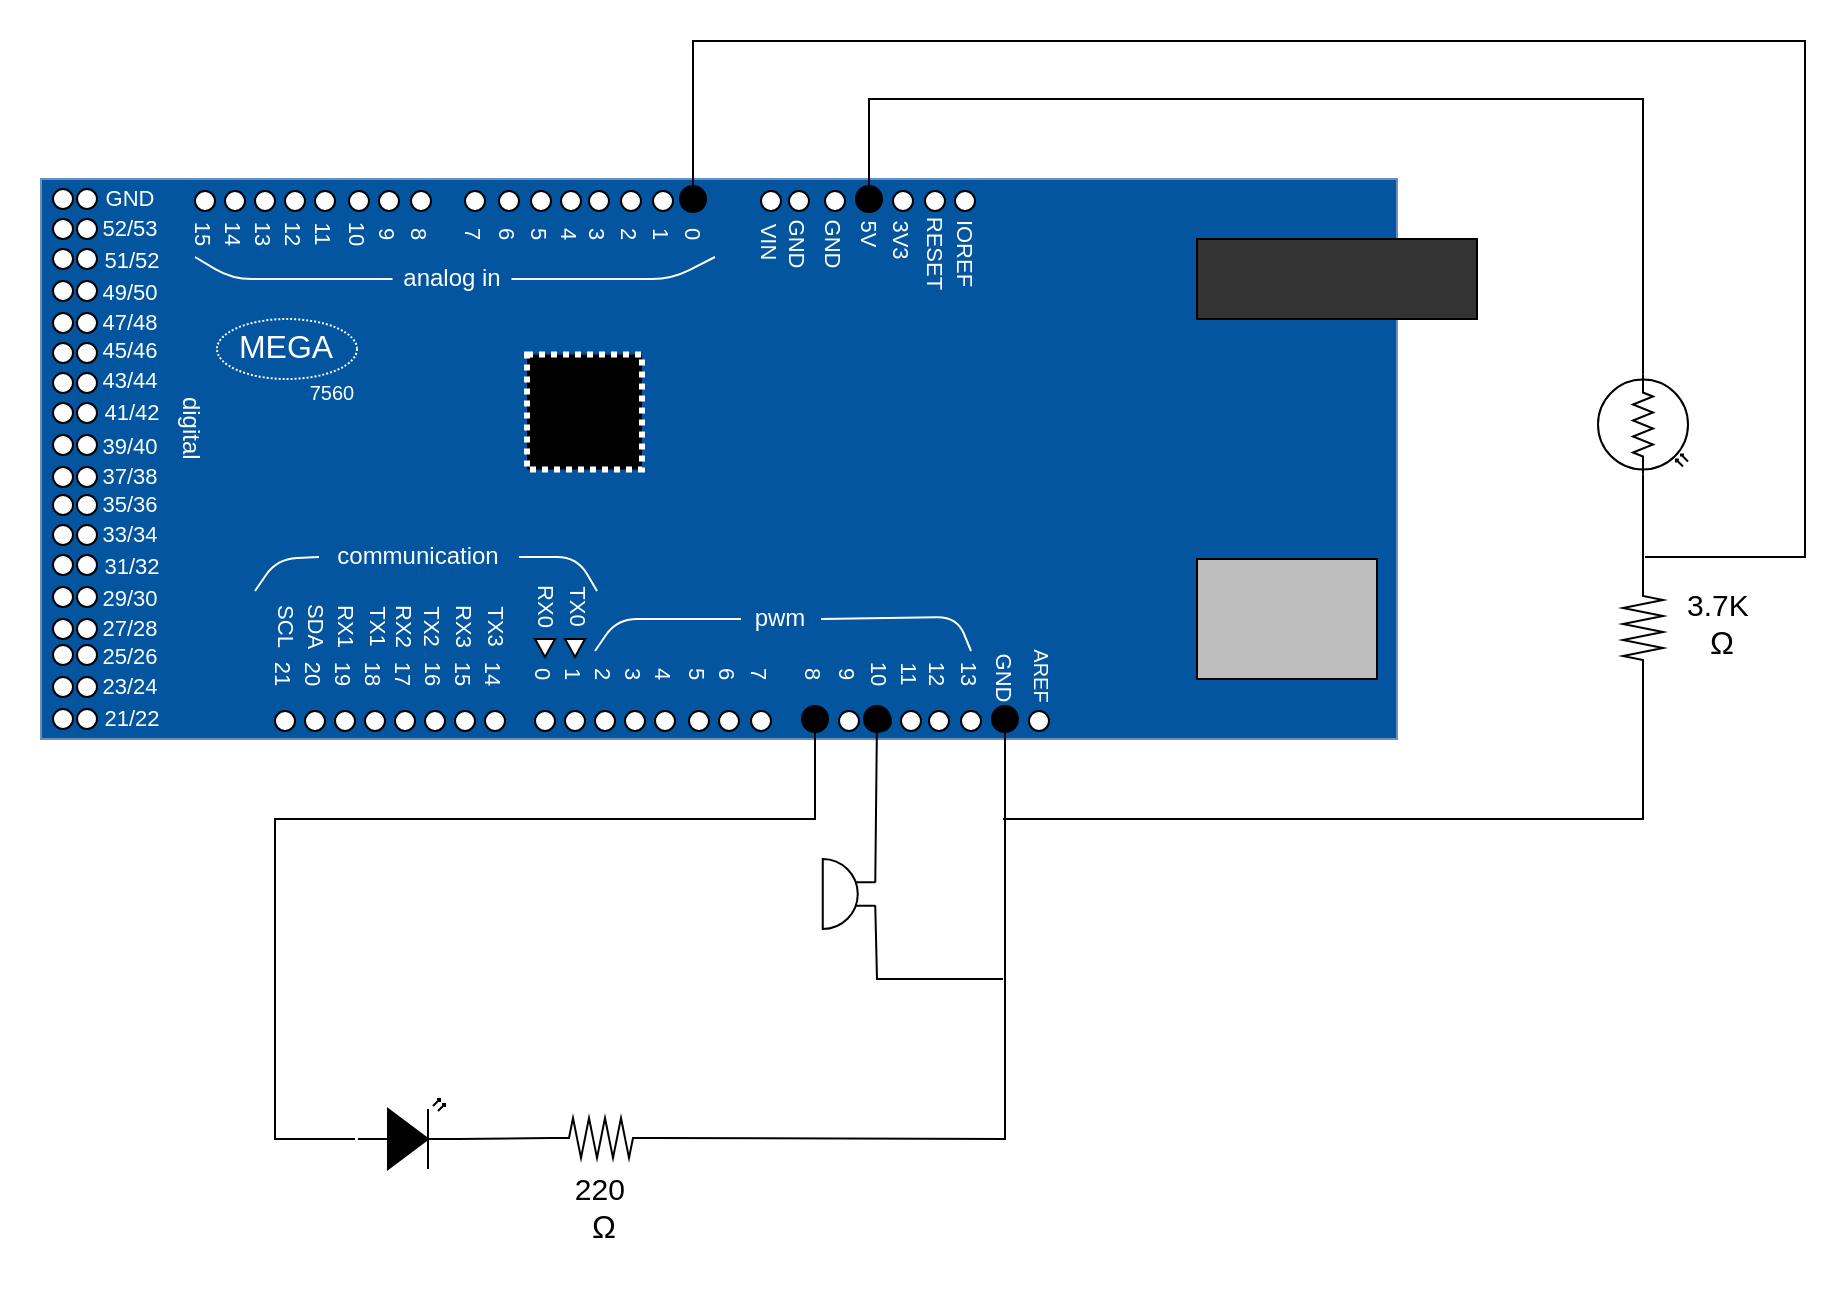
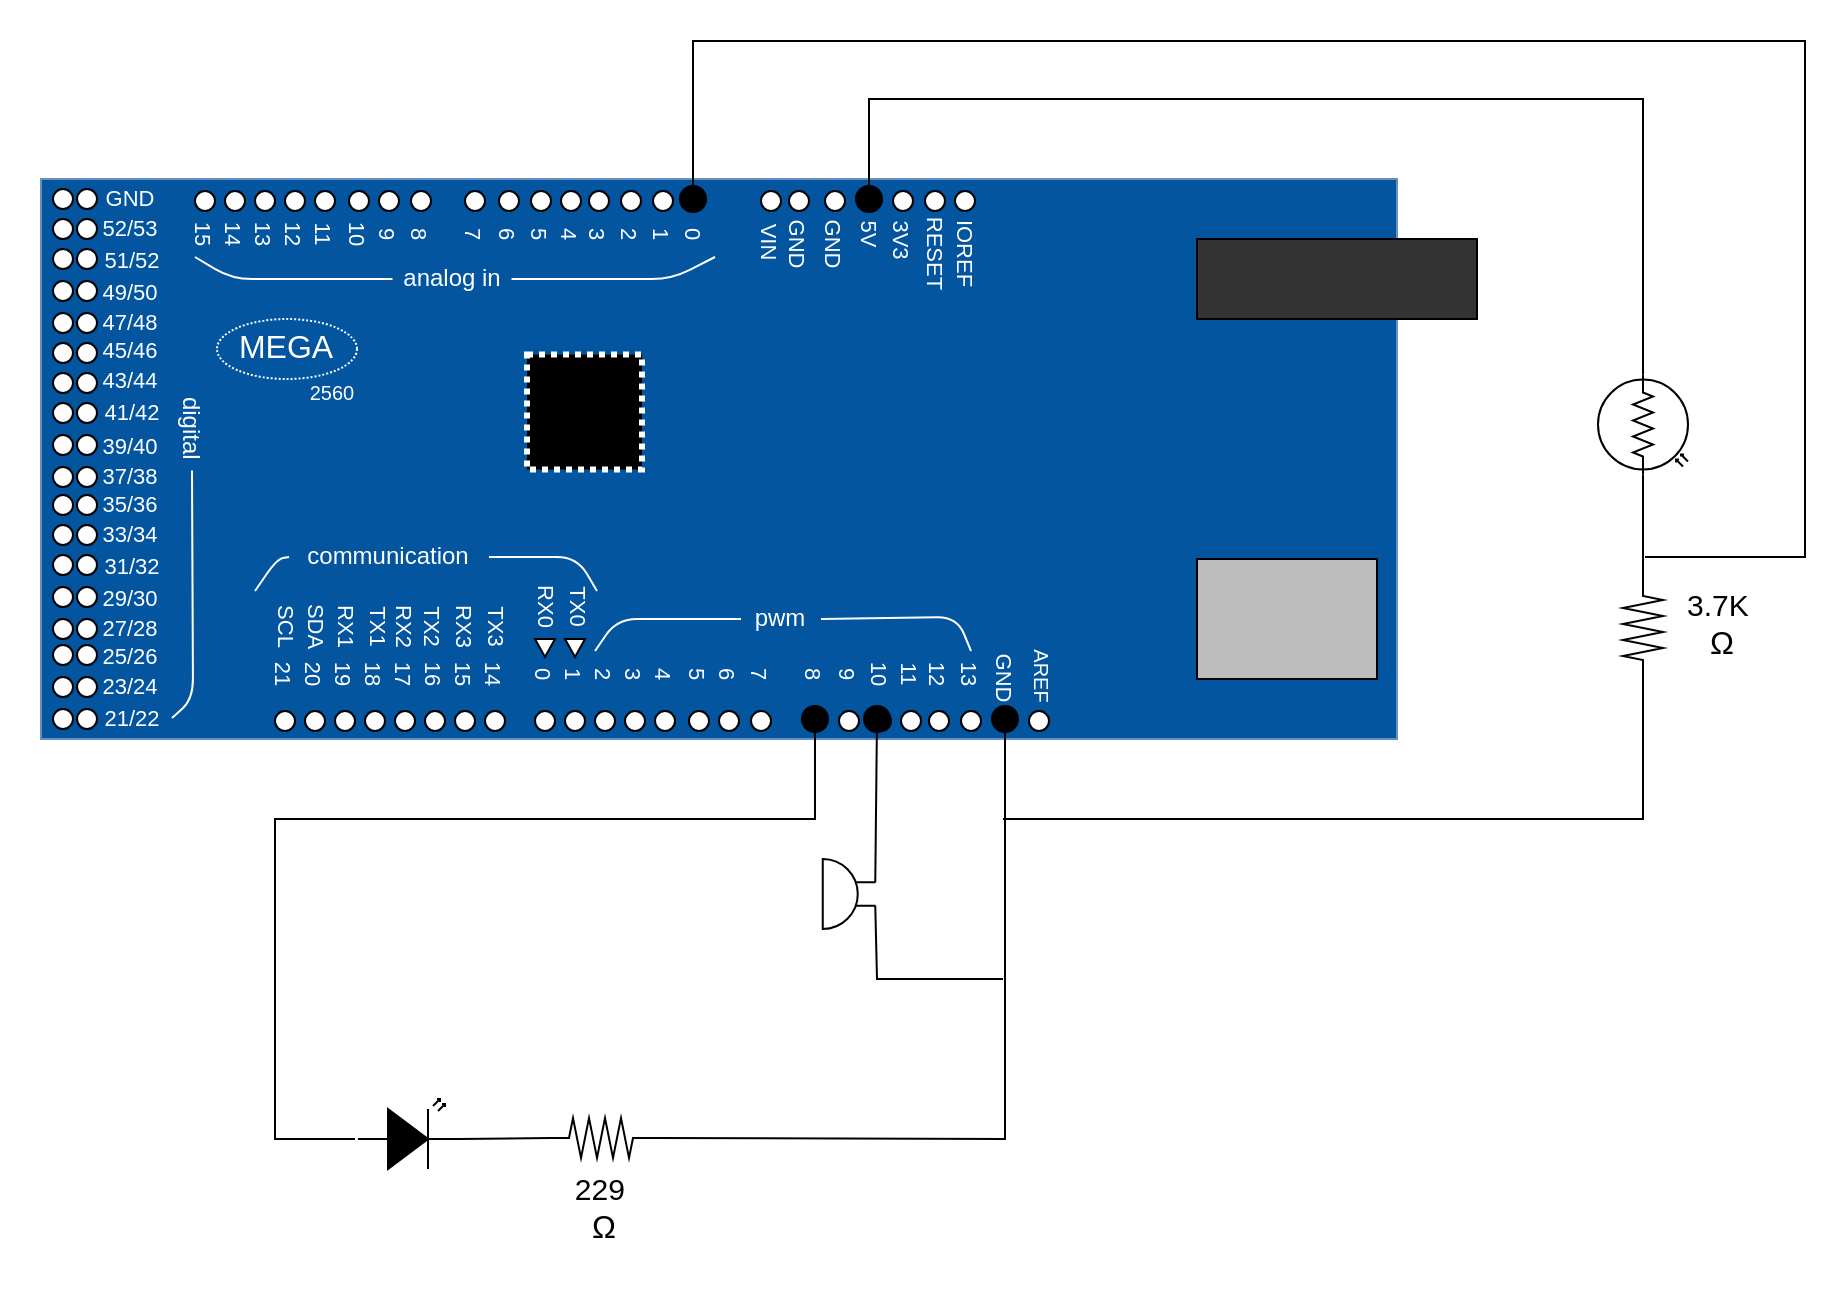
node "7560": label "7560" -> "2560"
node "communication": moved (419, 557) -> (389, 557)
edge "digital" -- "21/22": added
node "220 Ω": label "220 Ω" -> "229 Ω"
